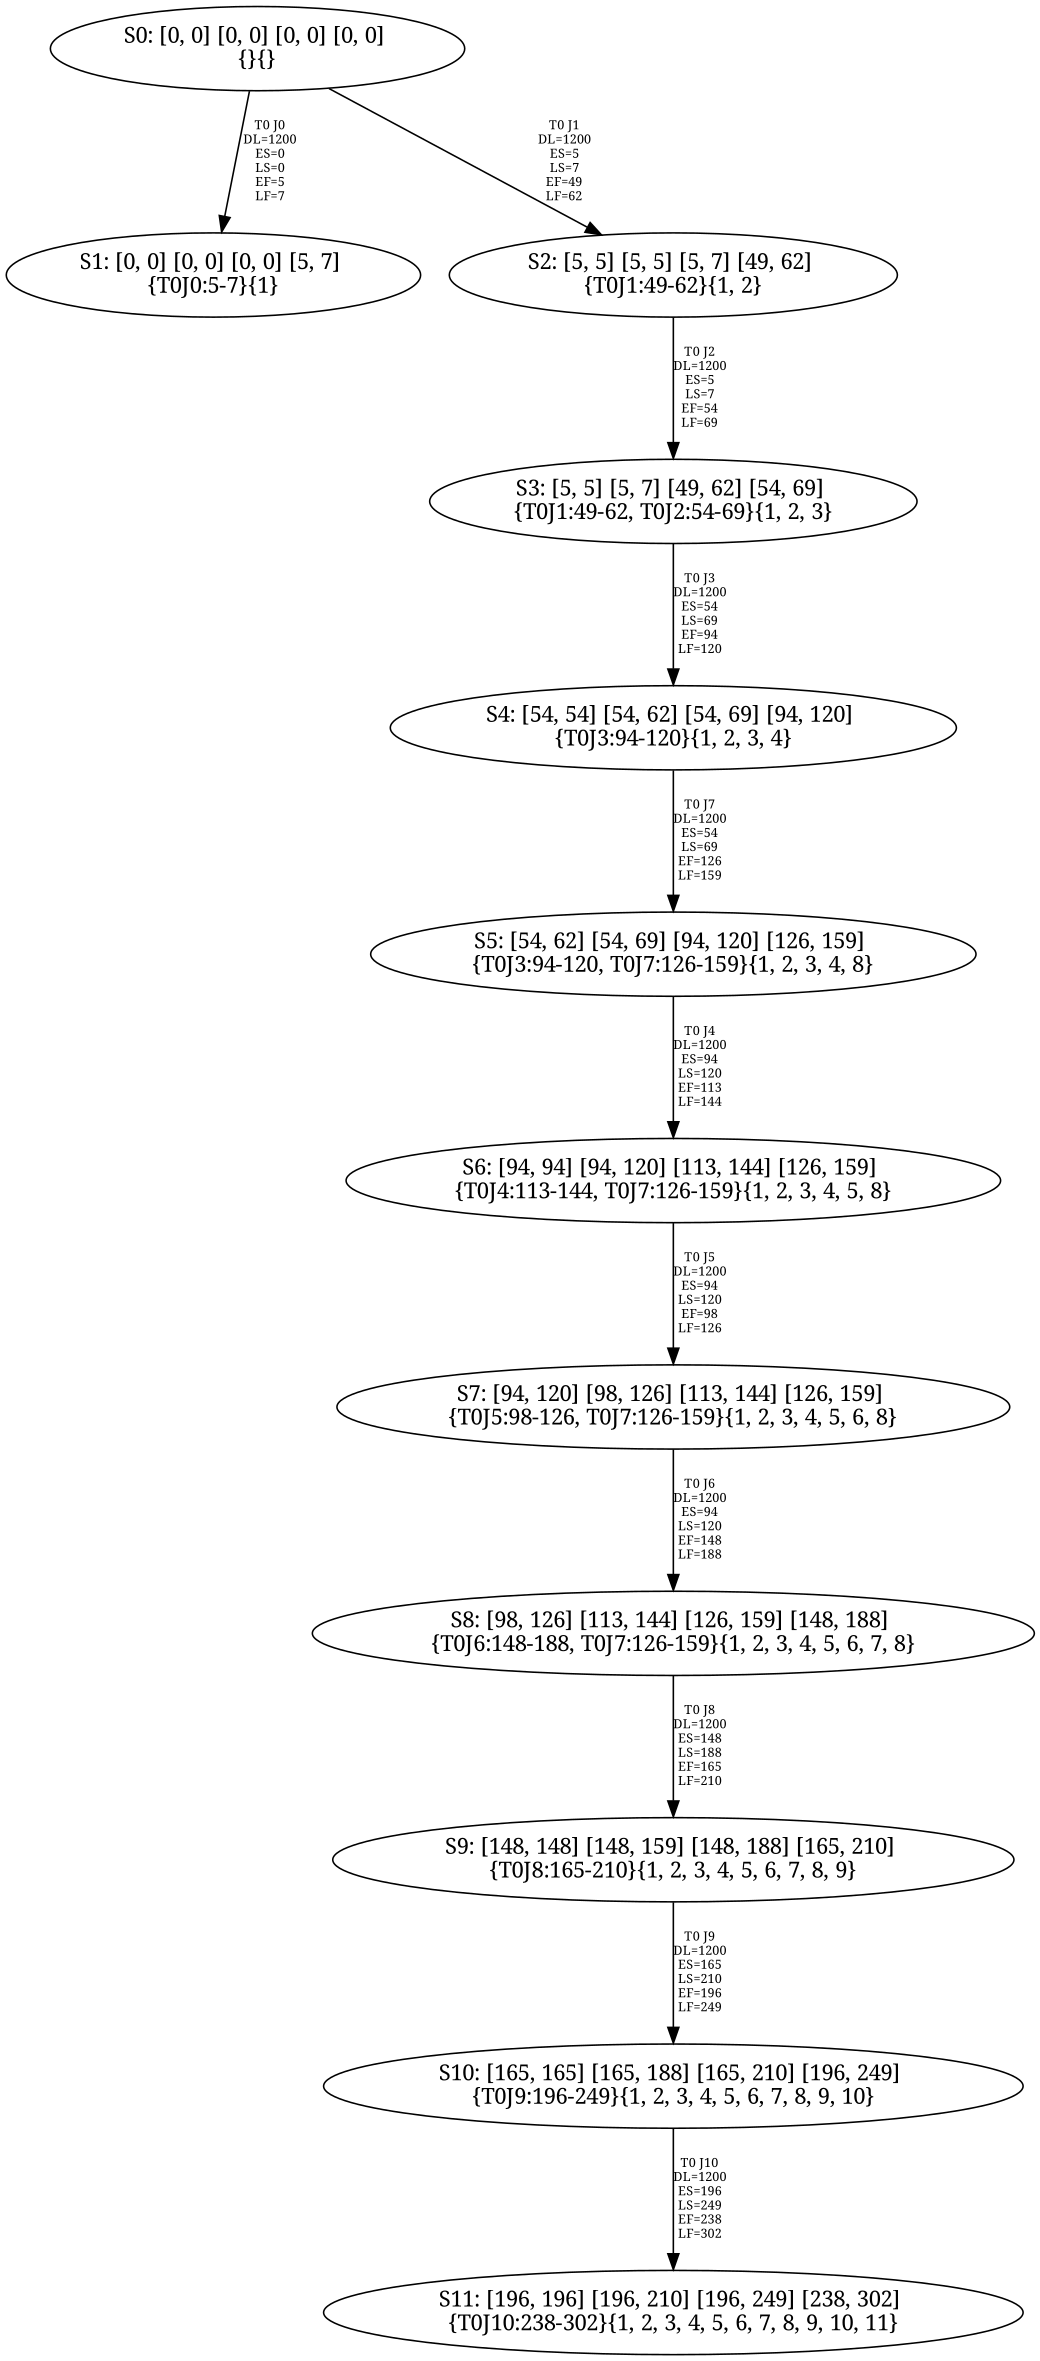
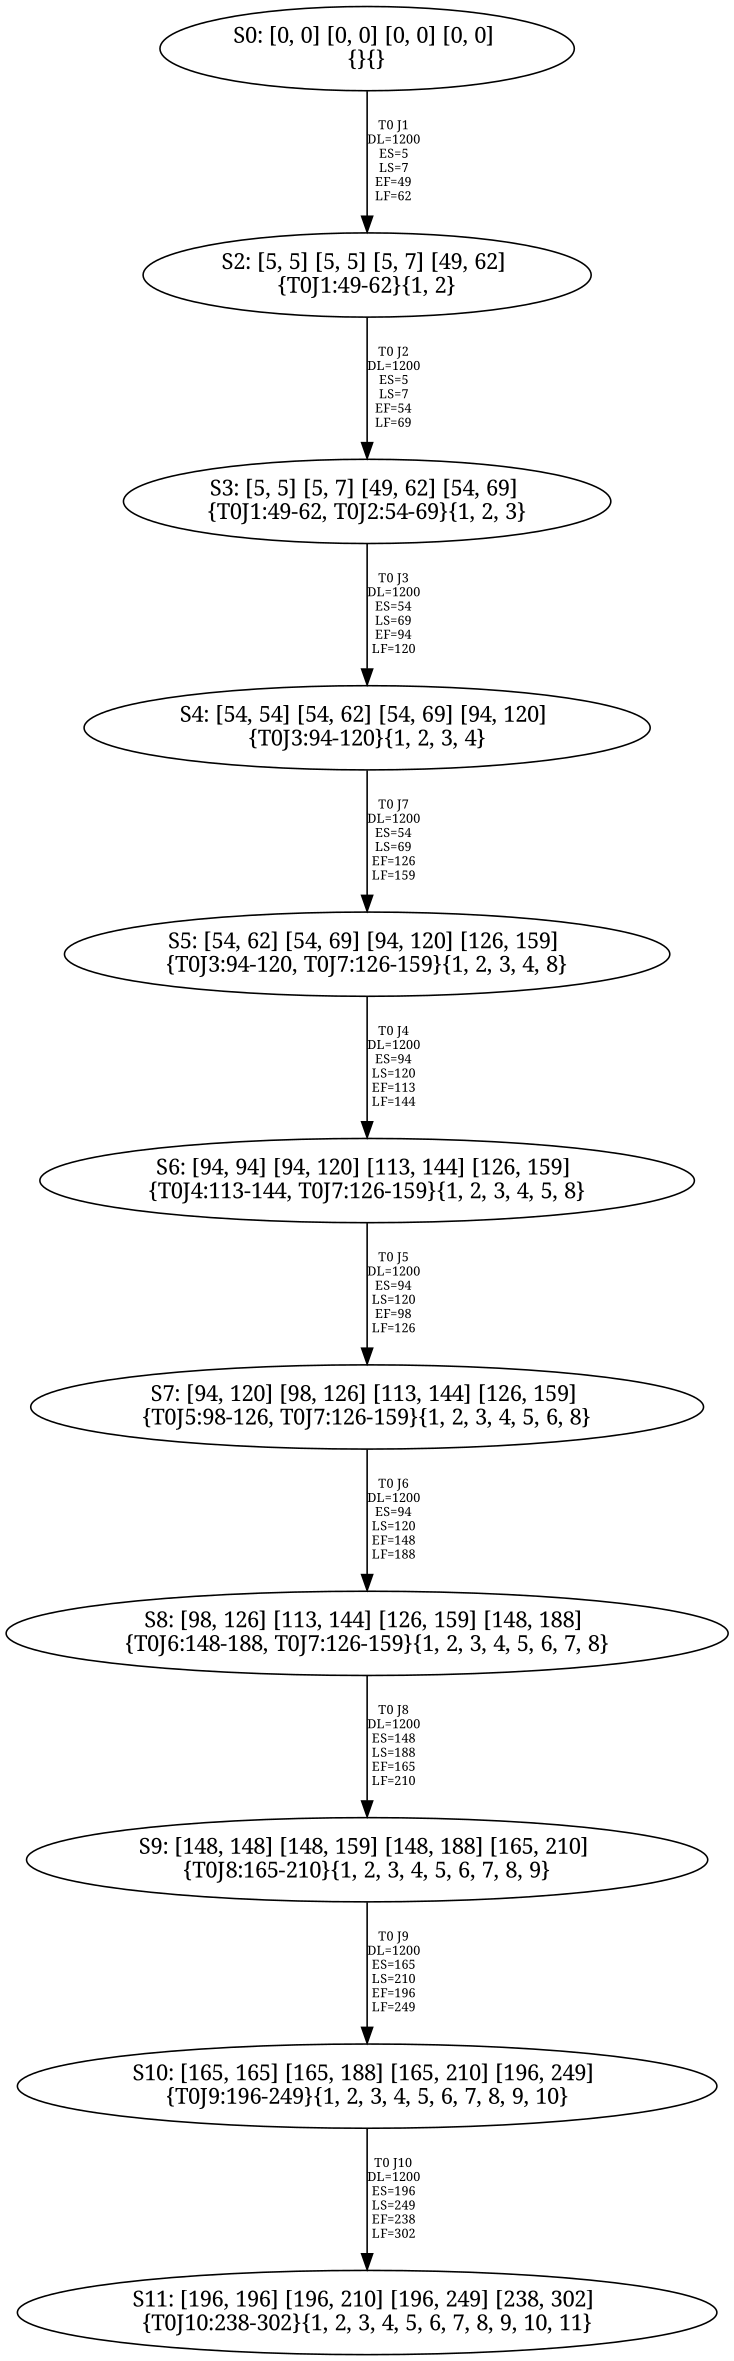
node "S1: [0, 0] [0, 0] [0, 0] [5, 7] {T0J0:5-7}{1}": removed
